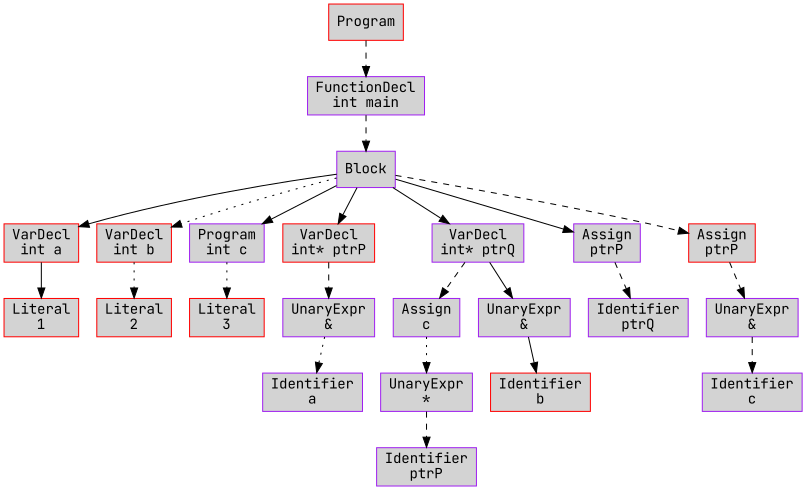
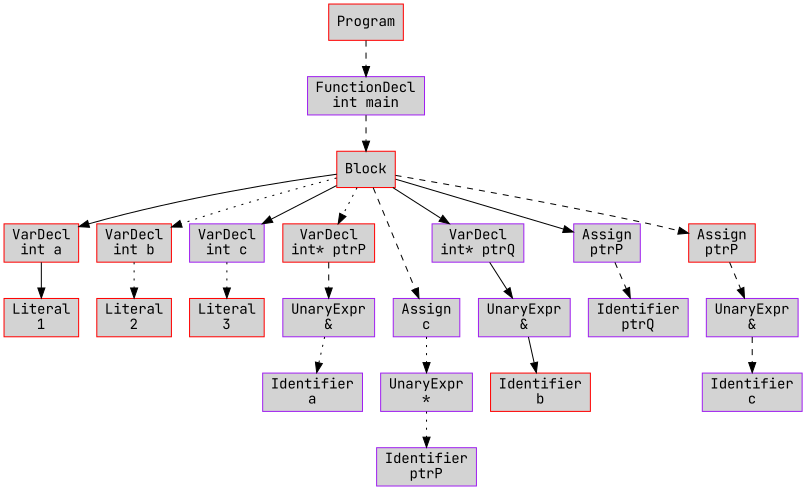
node "Block": color purple -> red
edge "Block" -> "VarDecl int* ptrP": style solid -> dotted
node "Program int c": label "Program int c" -> "VarDecl int c"
edge "VarDecl int* ptrQ" -> "Assign c": now "Block" -> "Assign c"
edge "UnaryExpr *" -> "Identifier ptrP": style dashed -> dotted
